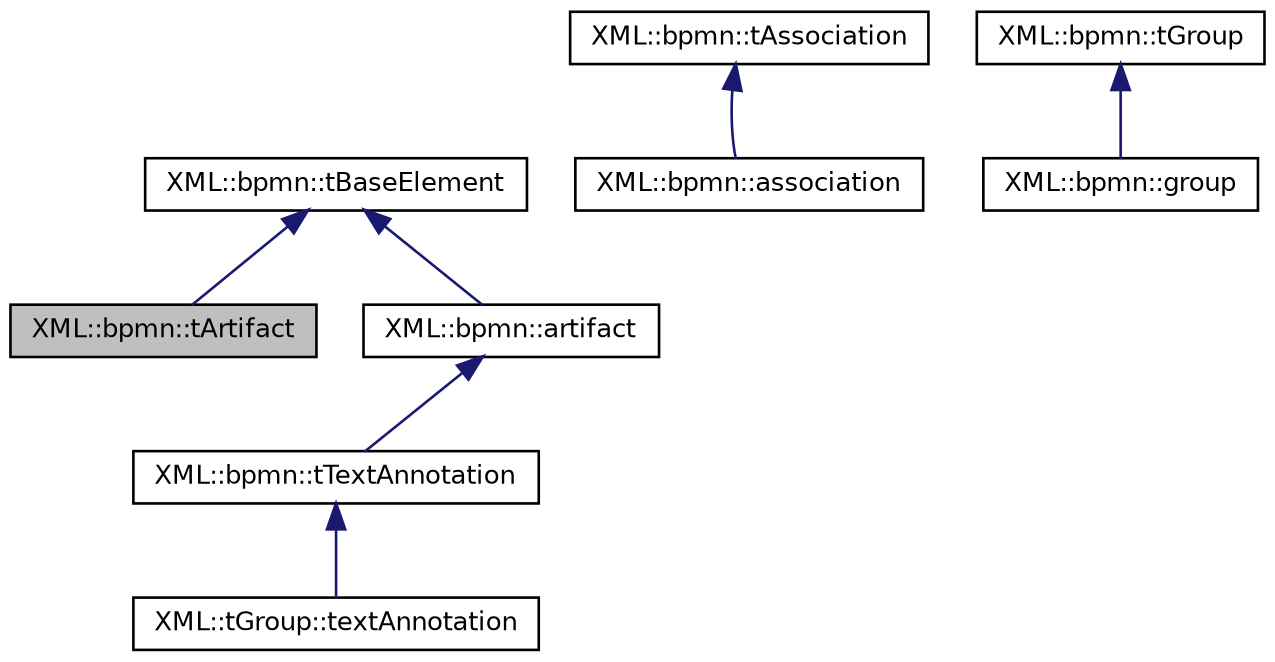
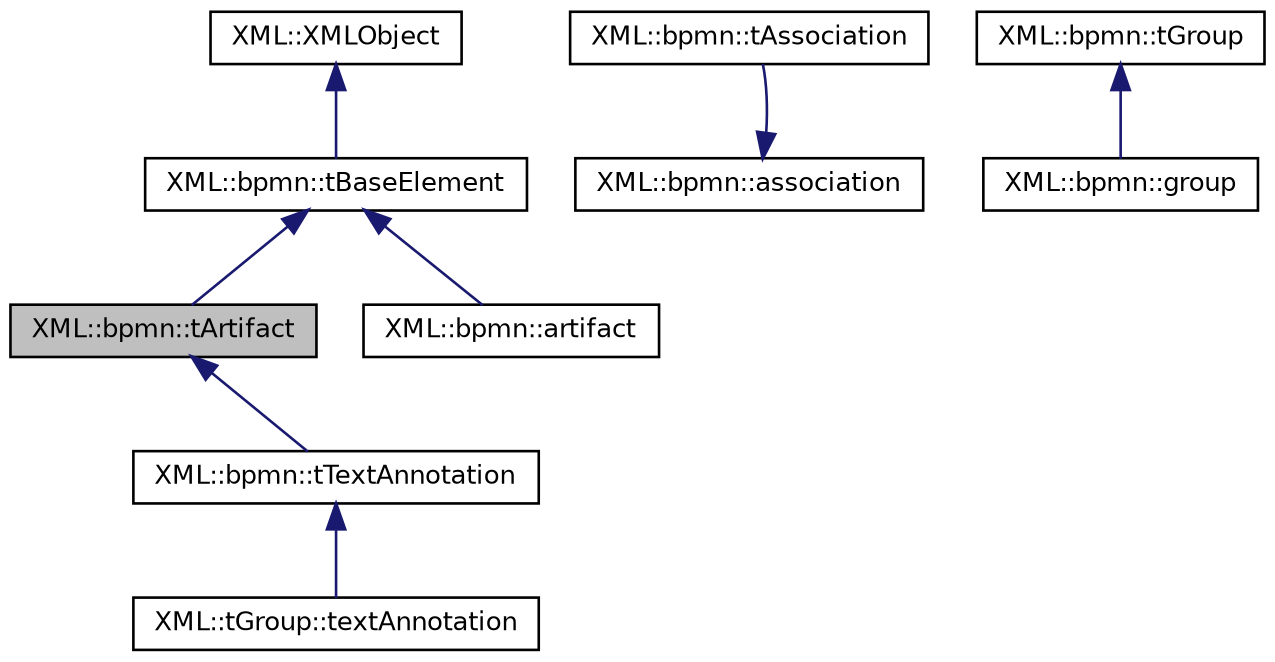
node "XML::XMLObject": added
edge "XML::bpmn::association" -> "XML::bpmn::tAssociation": reversed
edge "XML::bpmn::tTextAnnotation" -> "XML::bpmn::artifact": now "XML::bpmn::tTextAnnotation" -> "XML::bpmn::tArtifact"
